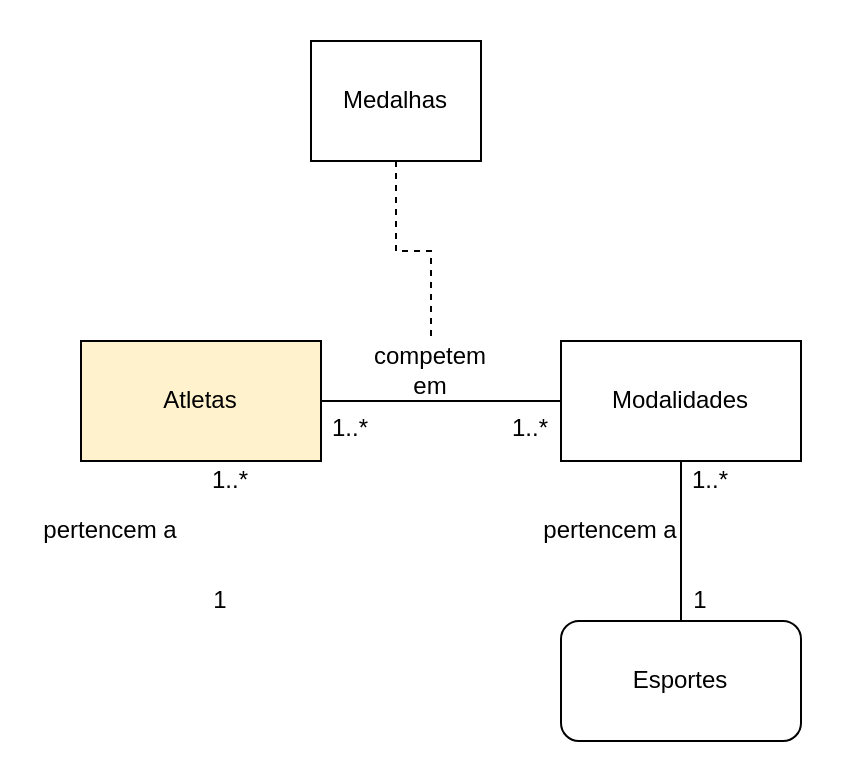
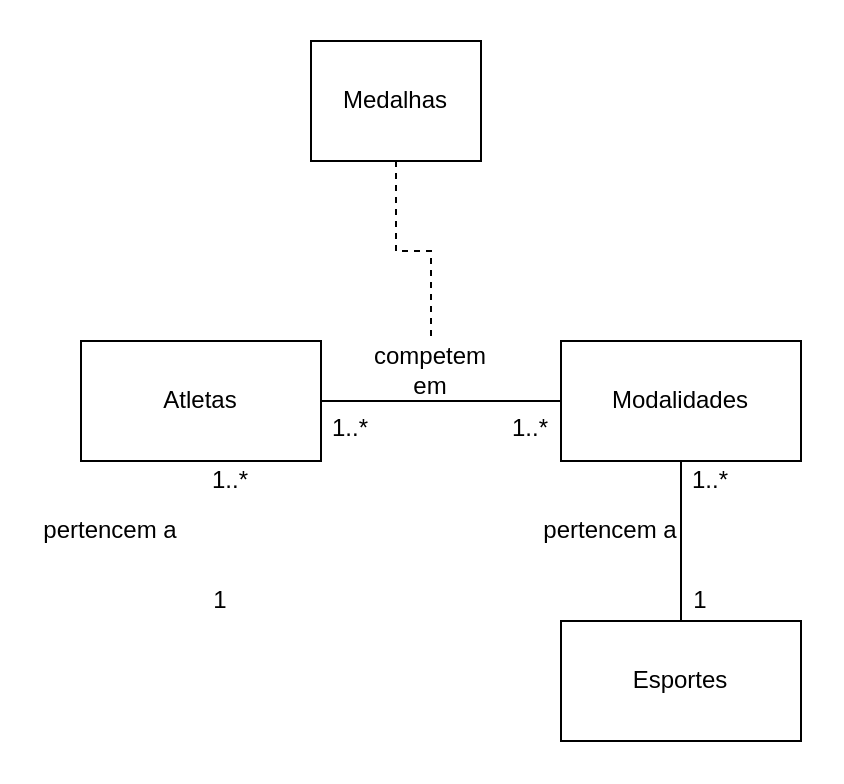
node "Atletas": fillcolor #fff2cc -> #ffffff
node "Esportes": shape rounded rectangle -> rectangle
